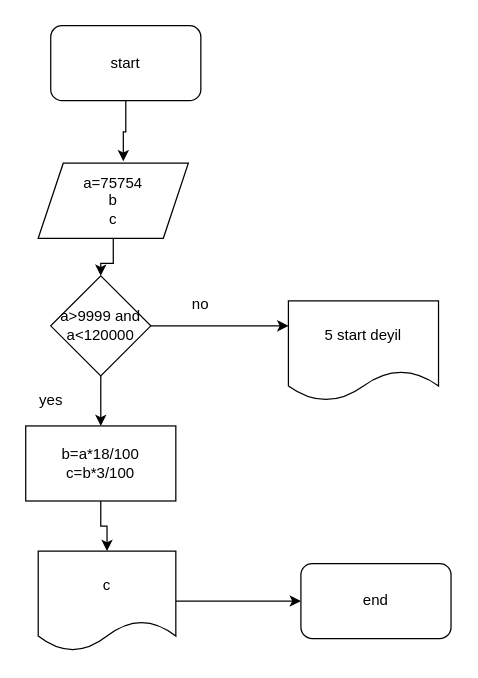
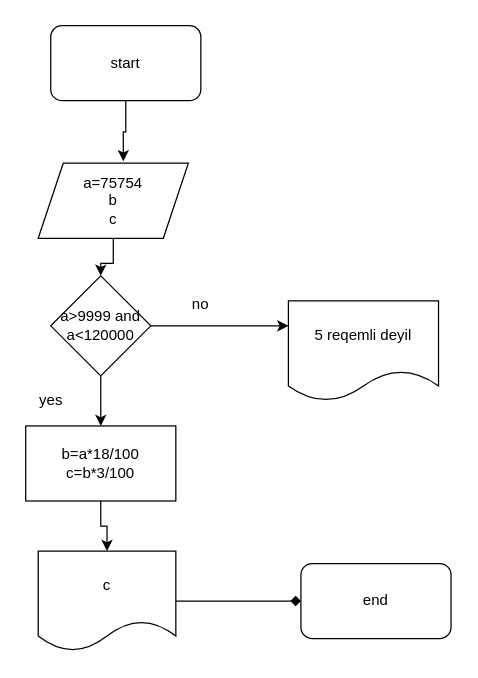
node "5 start deyil": label "5 start deyil" -> "5 reqemli deyil"
edge "c" -> "end": arrowhead classic -> diamond
